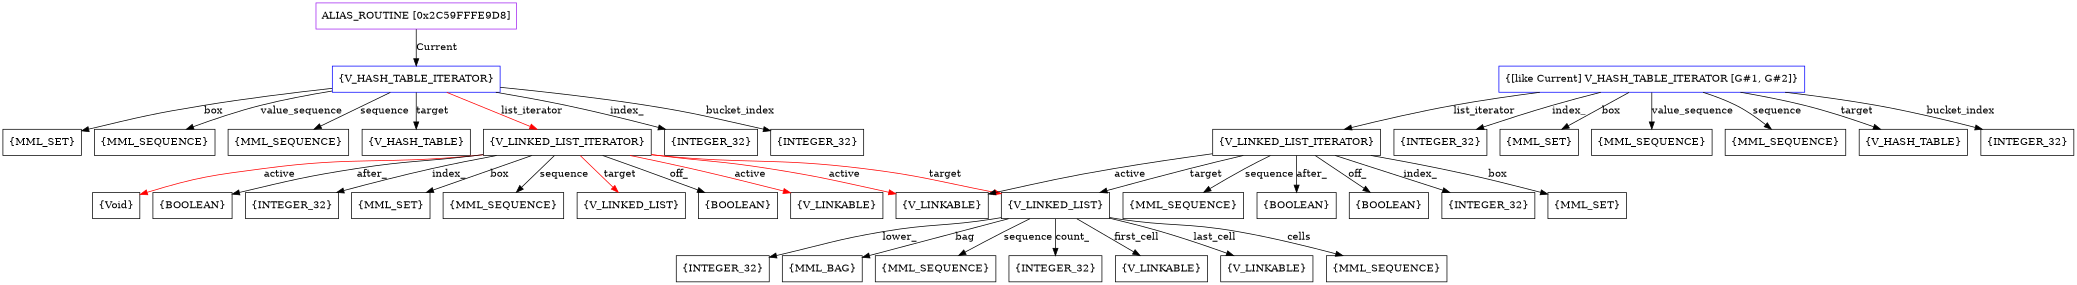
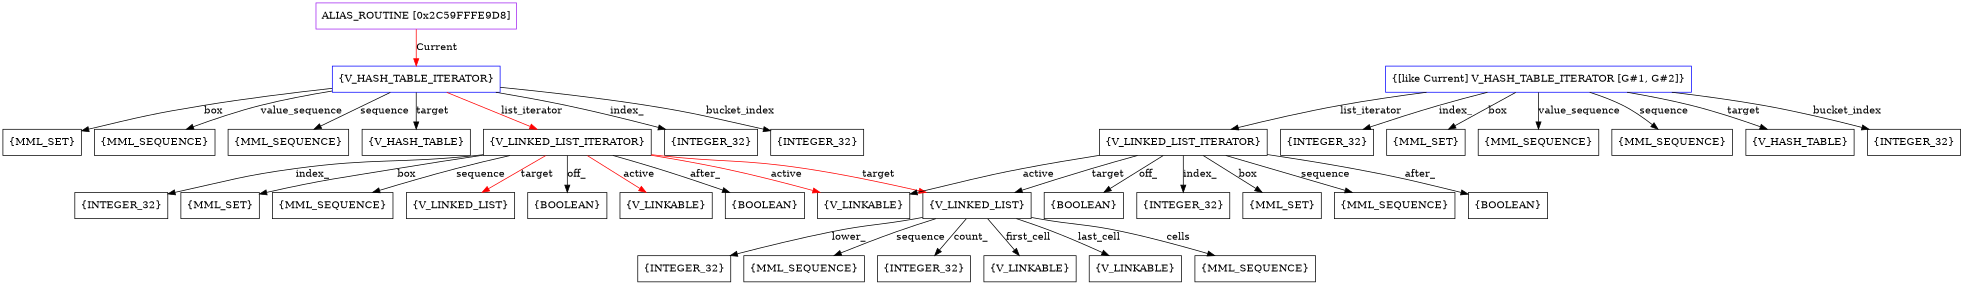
edge "ALIAS_ROUTINE [0x2C59FFFE9D8]" -> "{V_HASH_TABLE_ITERATOR}": color black -> red
node "{Void}": removed
node "{MML_BAG}": removed
